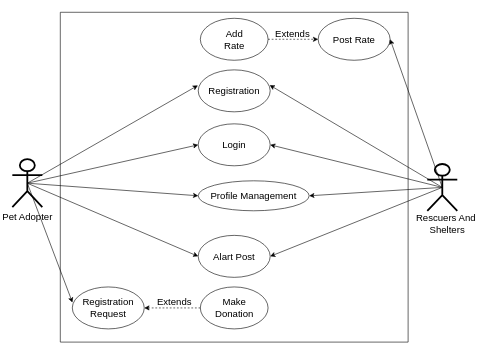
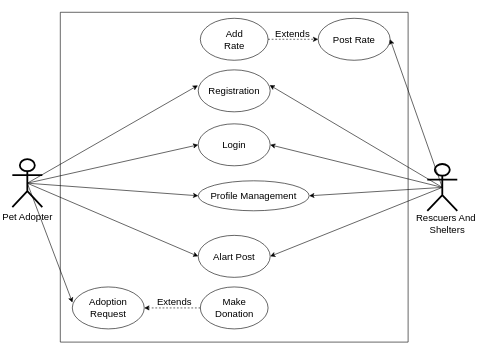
node "Registration Request": label "Registration Request" -> "Adoption Request"
